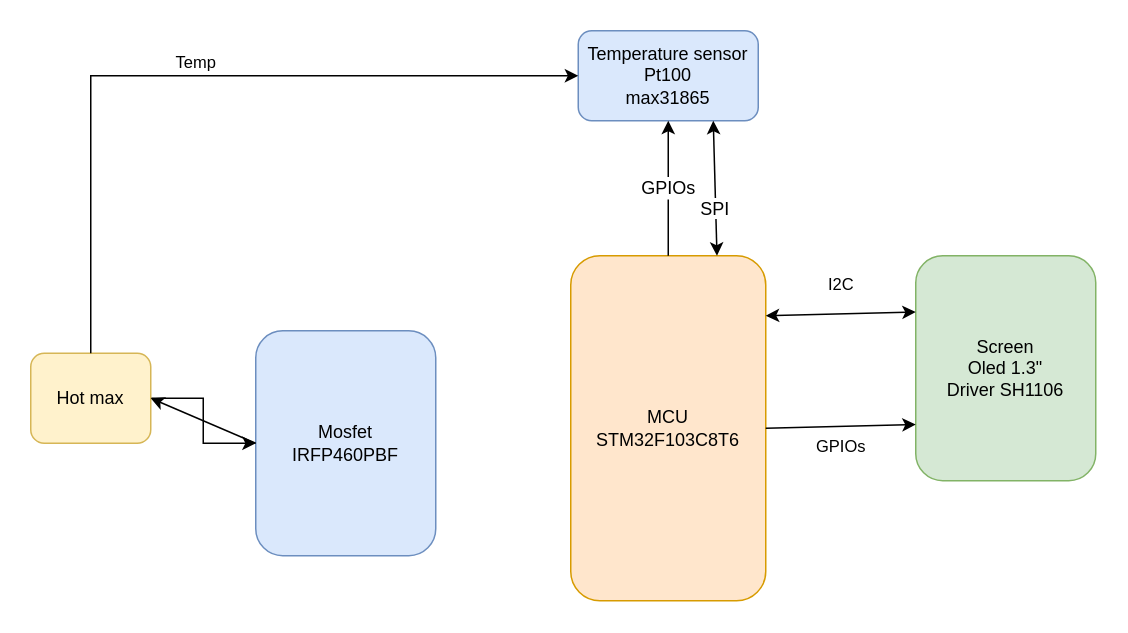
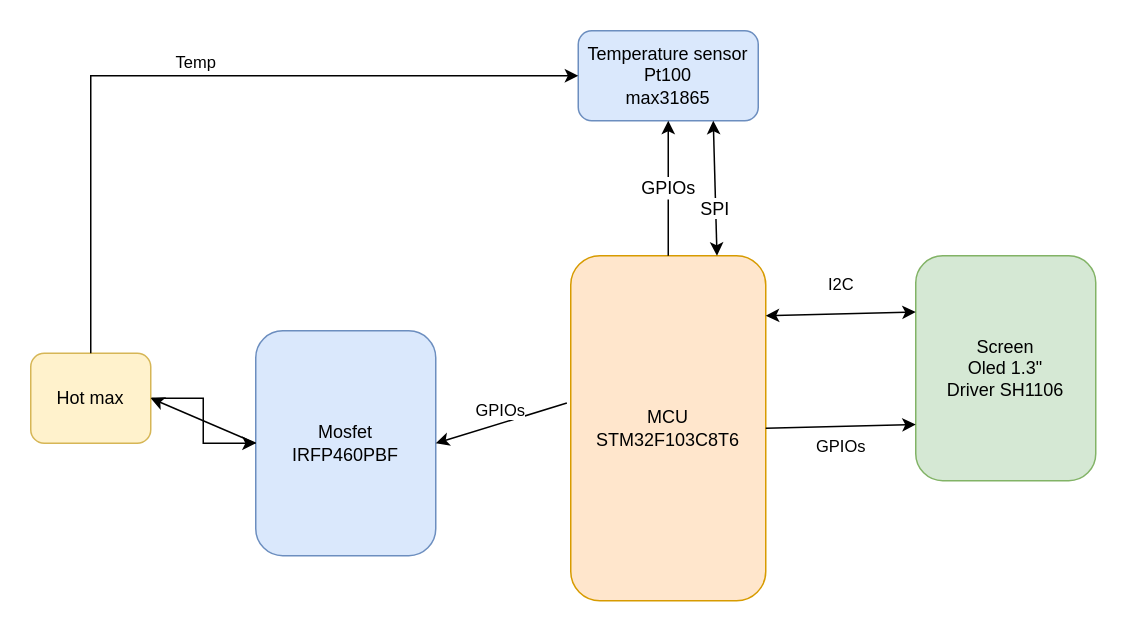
edge "MCU STM32F103C8T6" -> "Mosfet IRFP460PBF": added, label "GPIOs"
